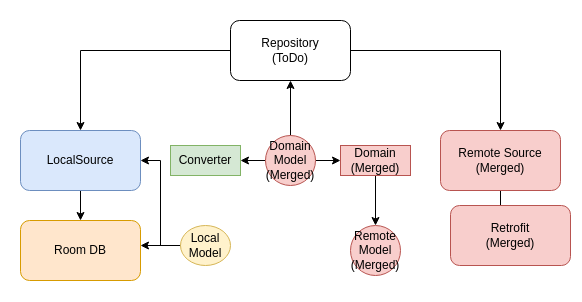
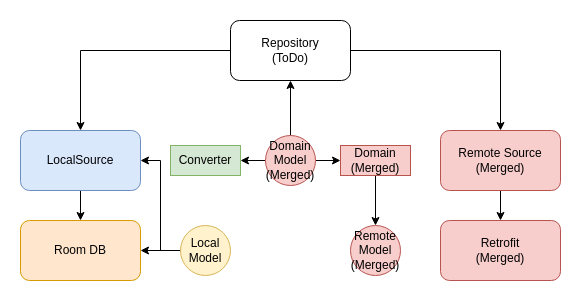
node "Retrofit (Merged)": moved (511, 236) -> (501, 251)
node "Local Model": size 50x40 -> 50x50
